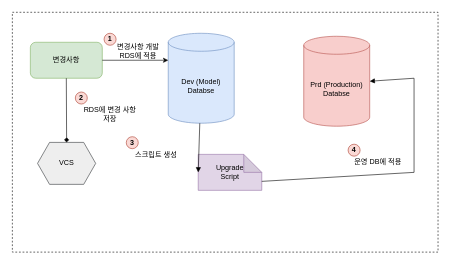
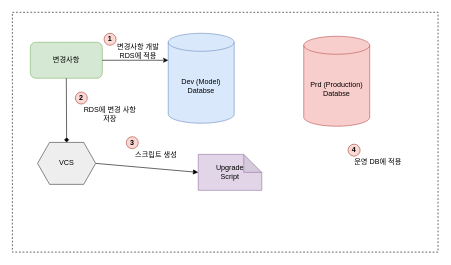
edge "Upgrade Script" -> "Prd (Production) Databse": removed
edge "Dev (Model) Databse" -> "Upgrade Script": now "VCS" -> "Upgrade Script"
